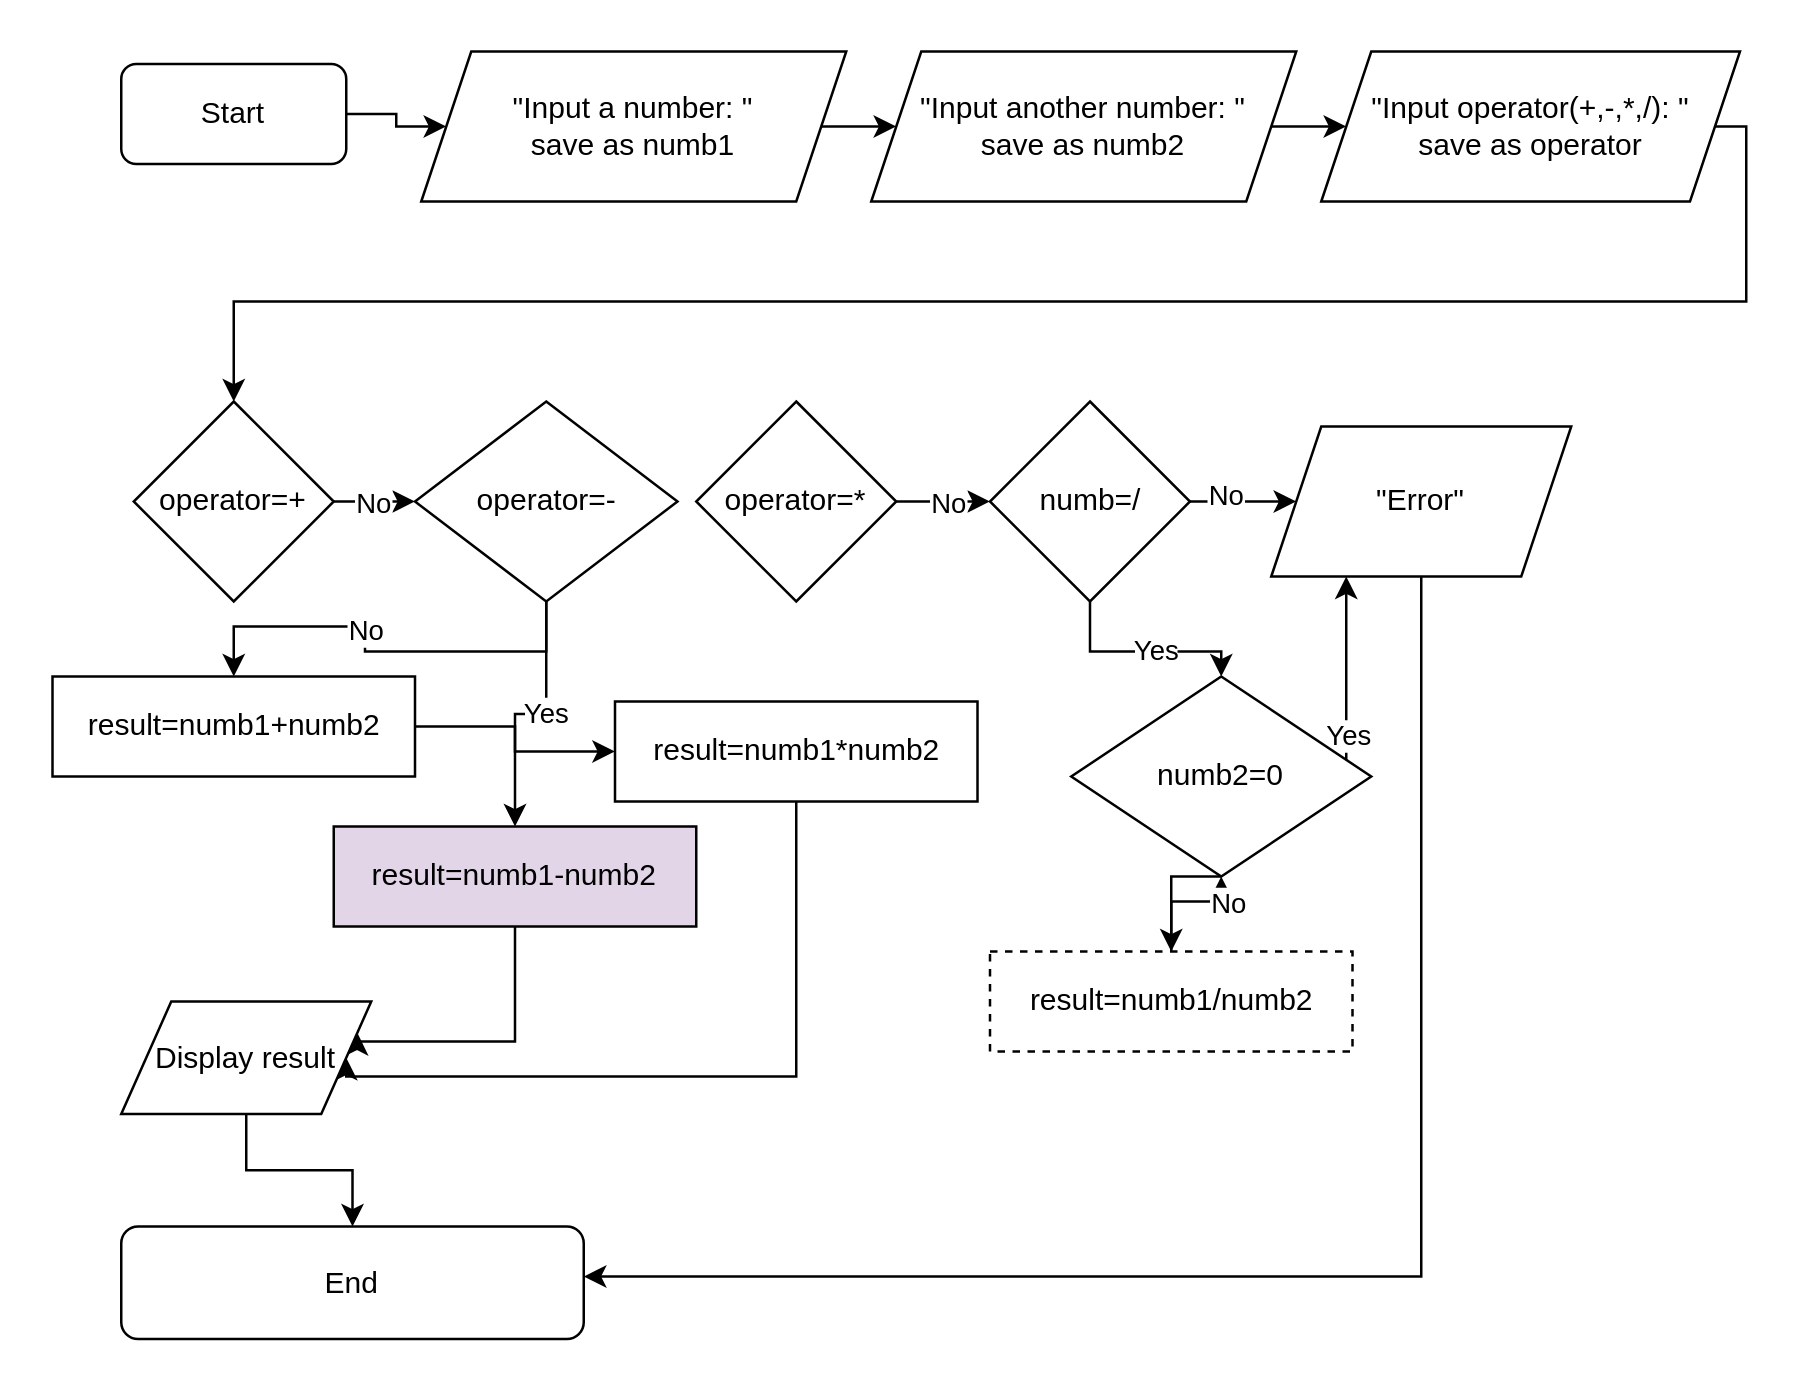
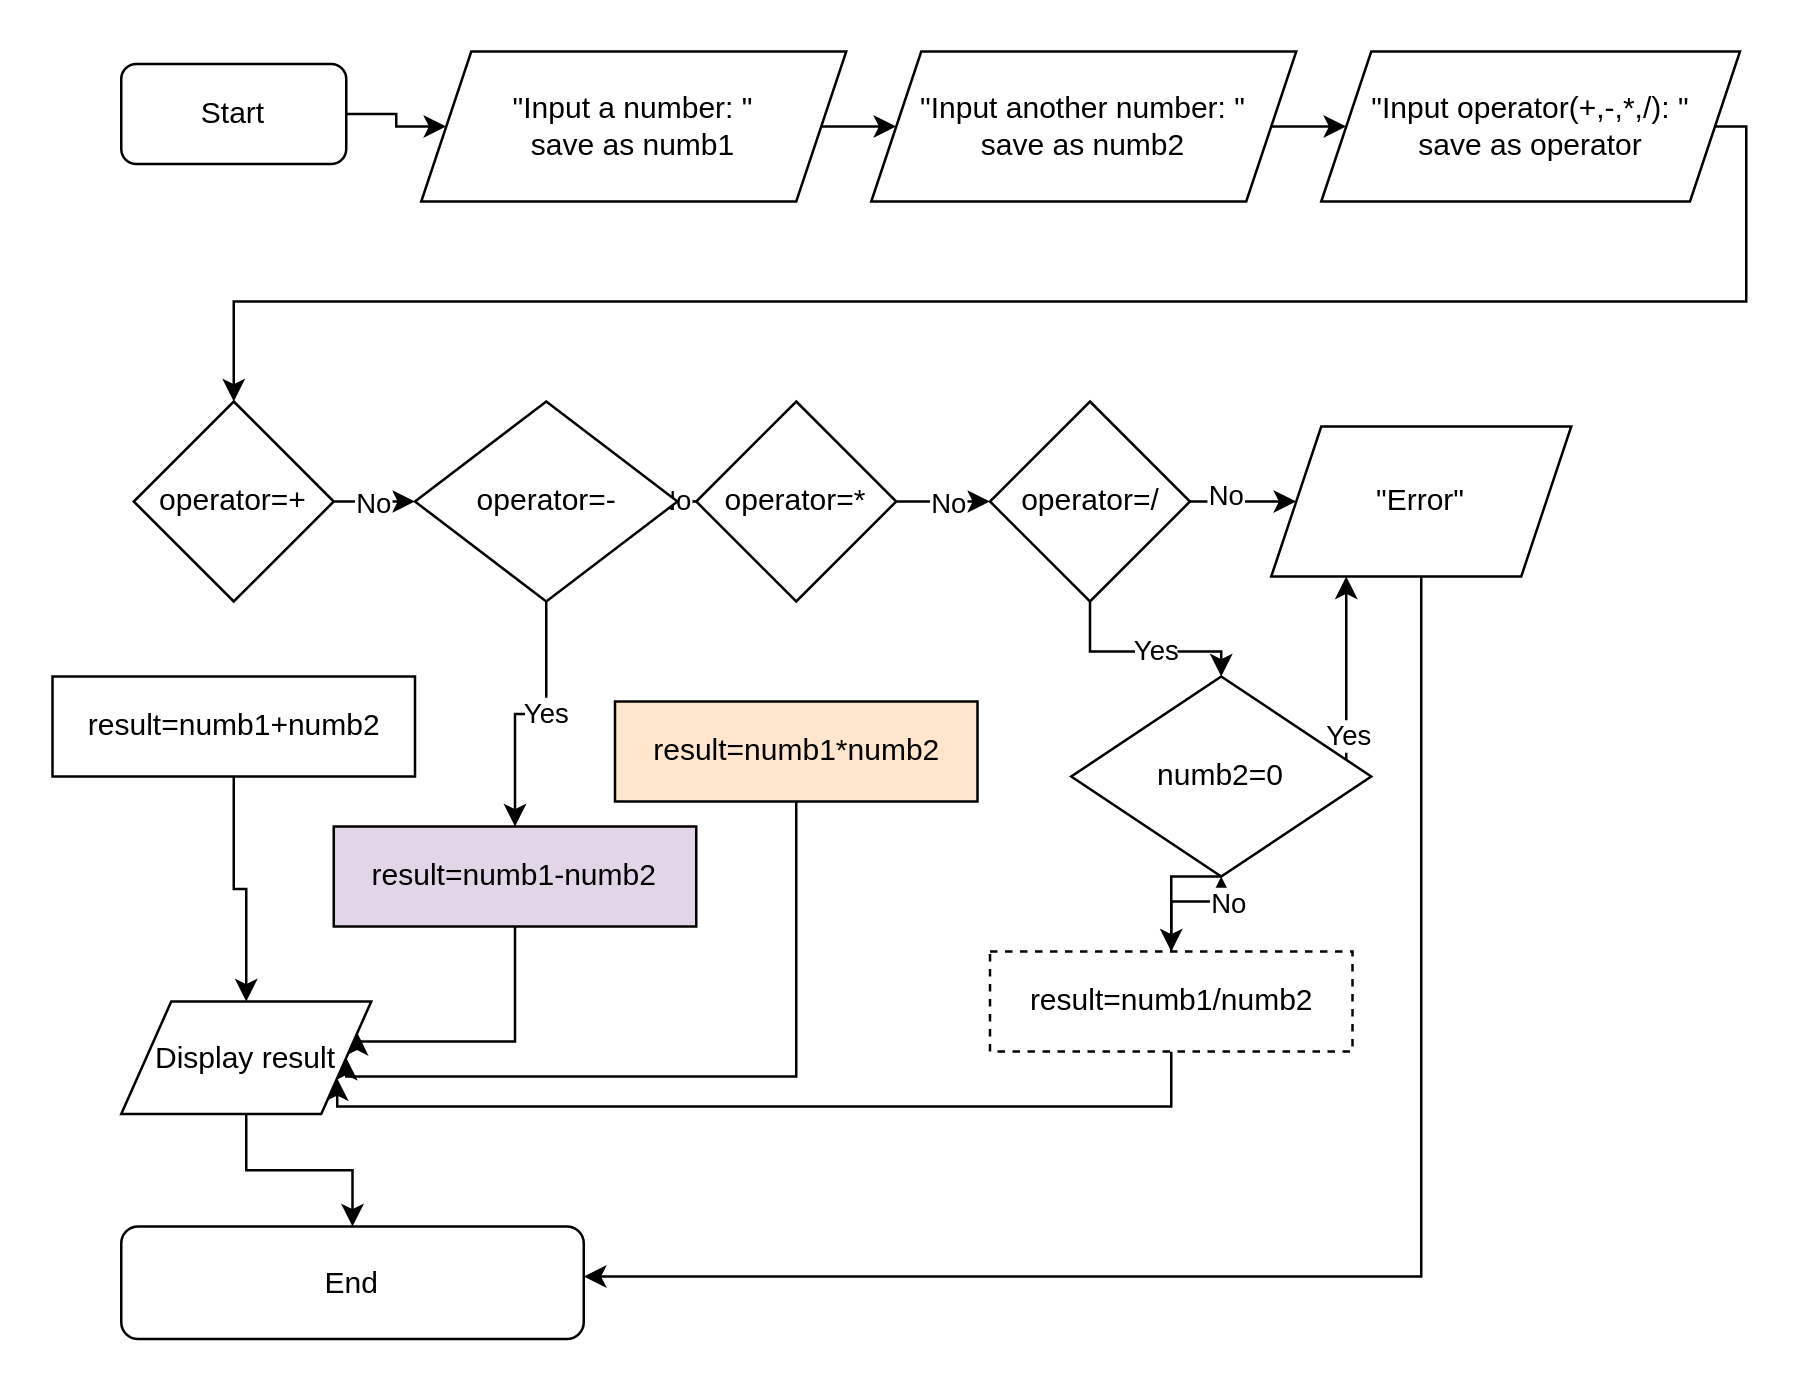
node "numb=/": label "numb=/" -> "operator=/"
edge "operator=-" -> "result=numb1+numb2": now "operator=-" -> "operator=*"
edge "result=numb1+numb2" -> "result=numb1*numb2": now "result=numb1+numb2" -> "Display result"
node "result=numb1*numb2": fillcolor #ffffff -> #ffe6cc
edge "result=numb1/numb2" -> "Display result": added
